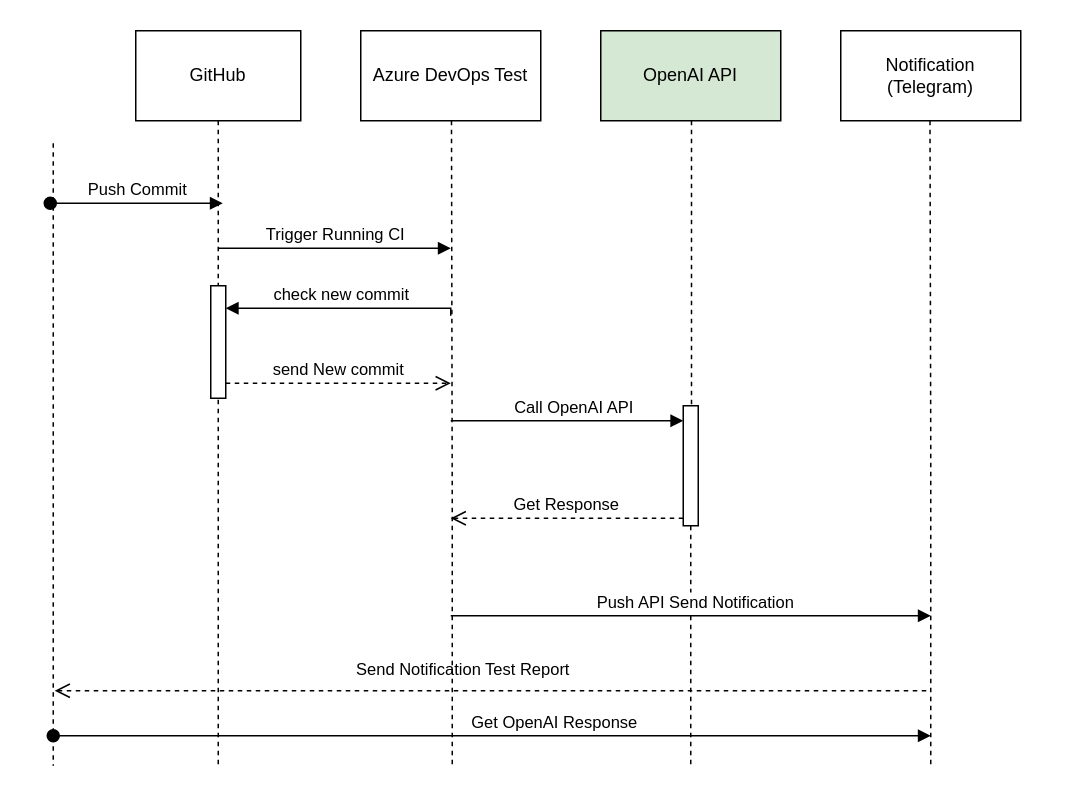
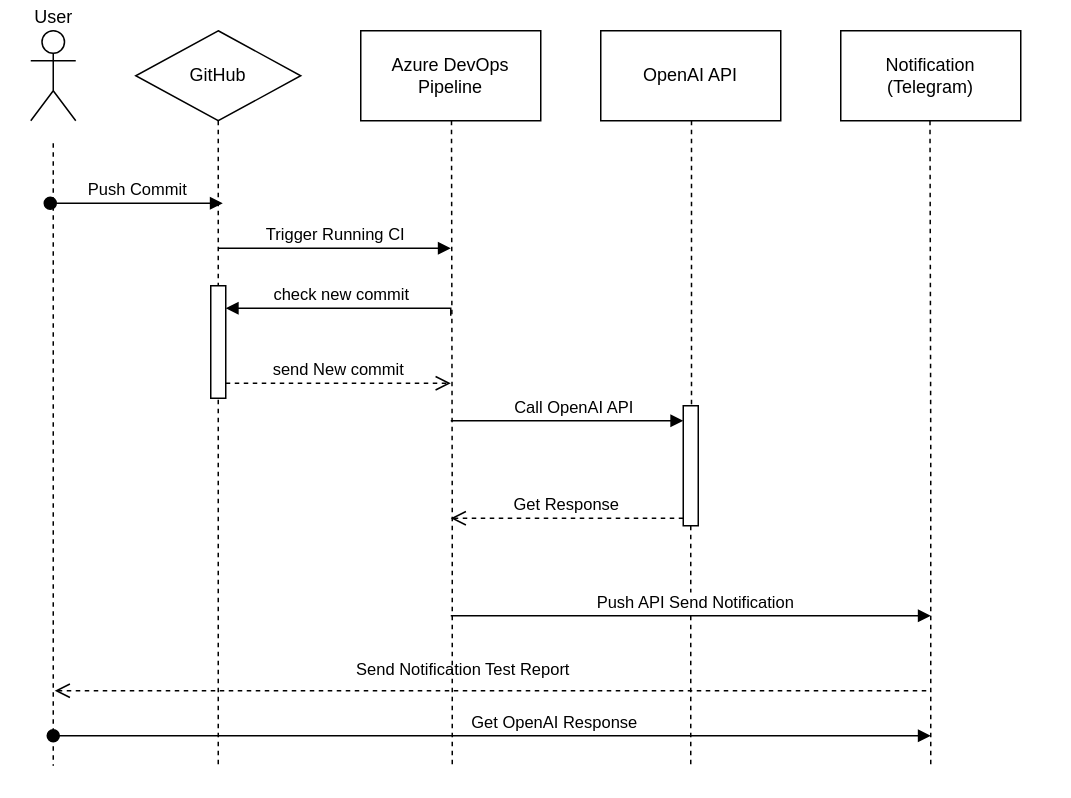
node "User": added
node "GitHub": shape rectangle -> diamond
node "Azure DevOps Test": label "Azure DevOps Test" -> "Azure DevOps Pipeline"
node "OpenAI API": fillcolor #d5e8d4 -> #ffffff
